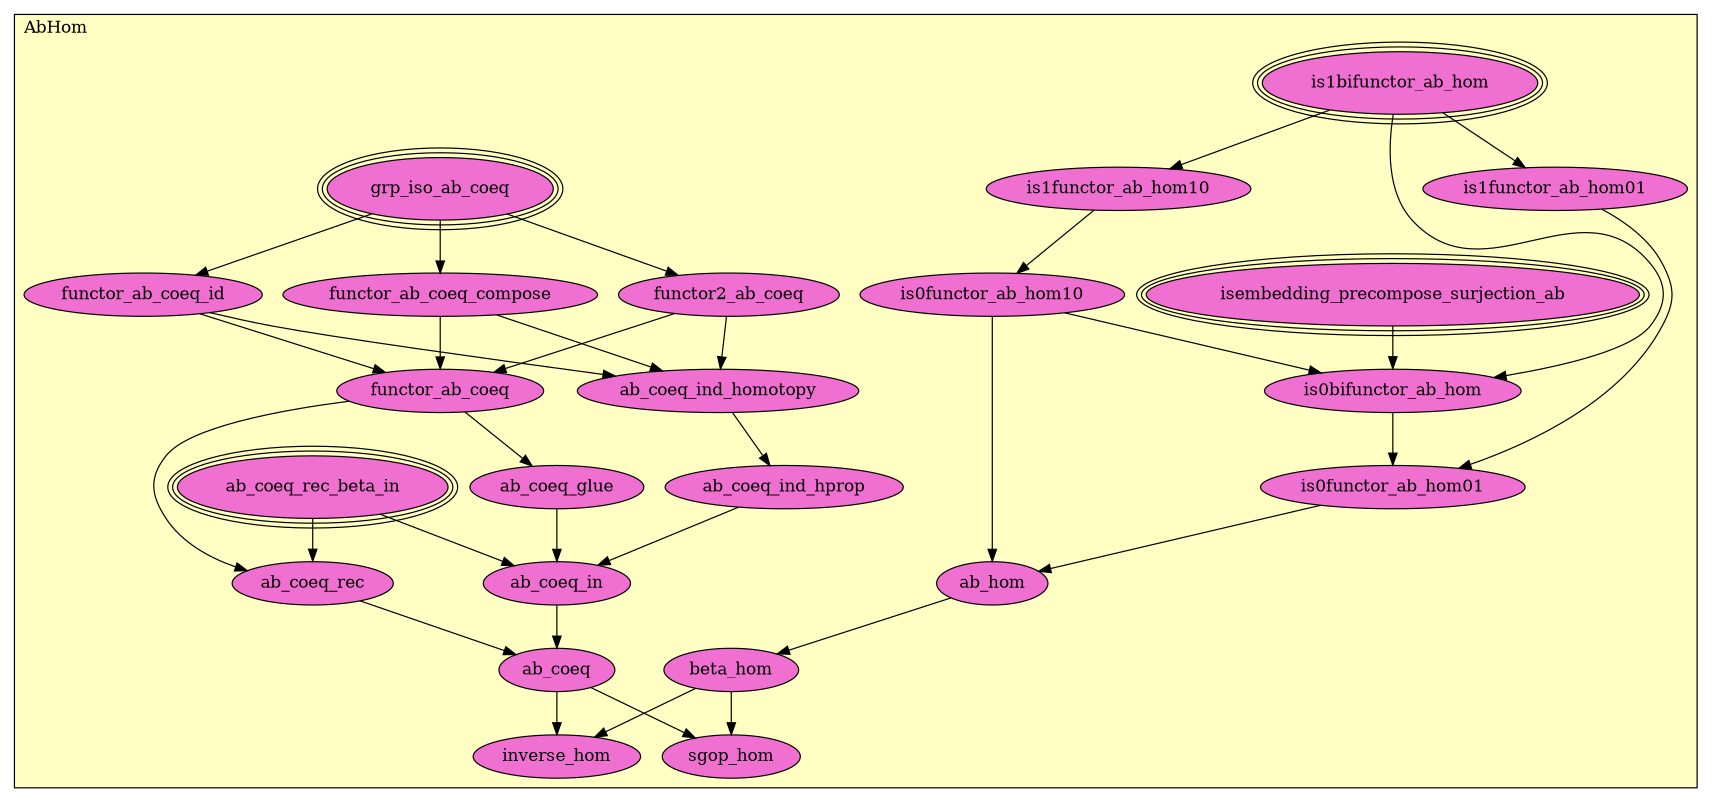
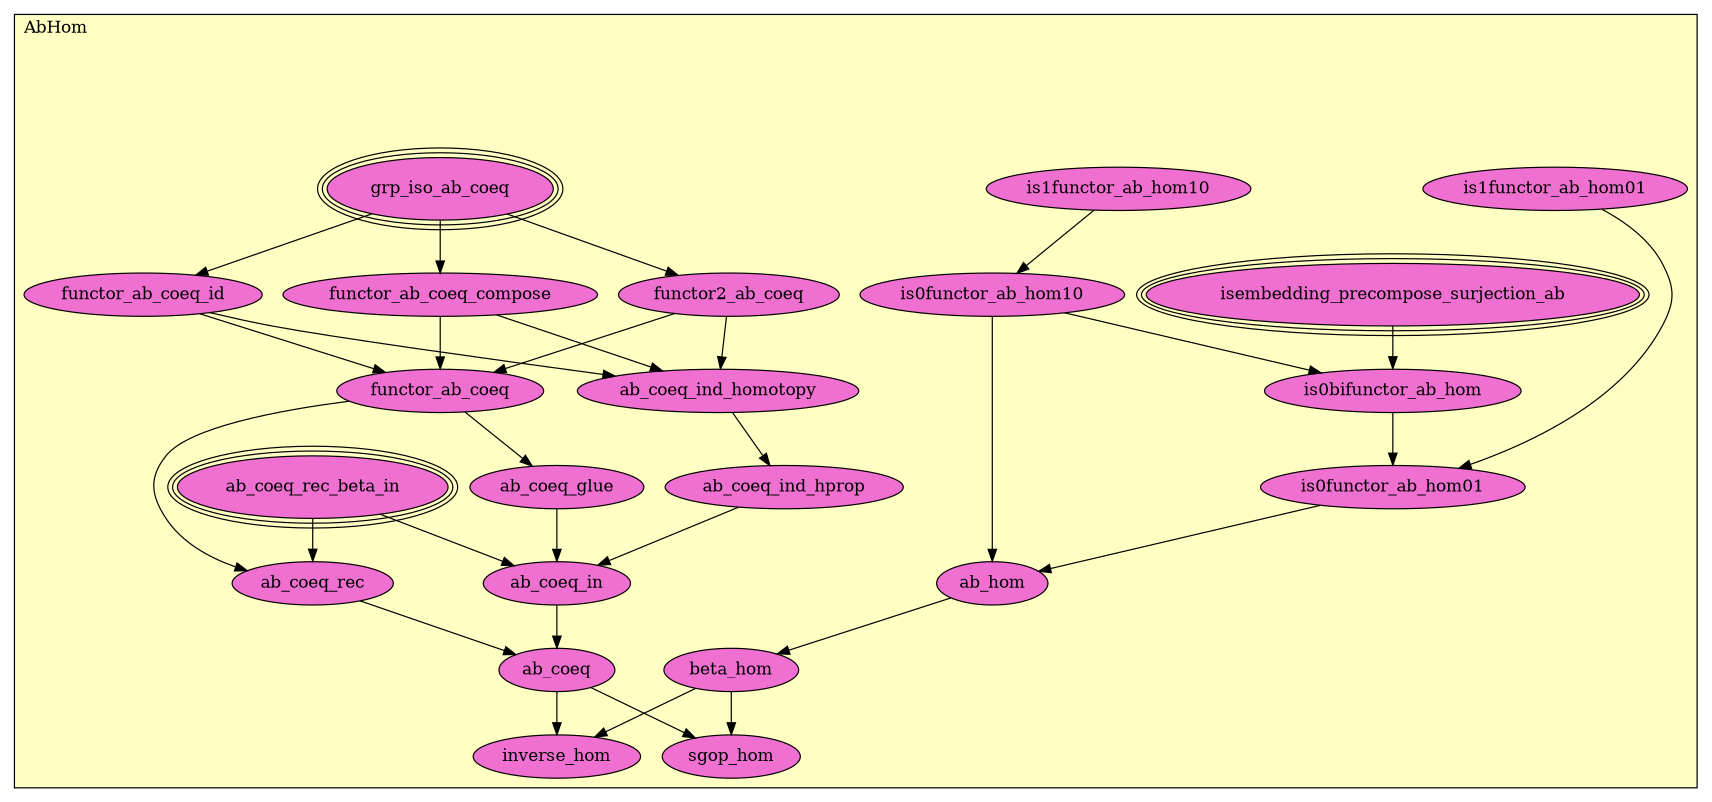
node "is1bifunctor_ab_hom": removed
